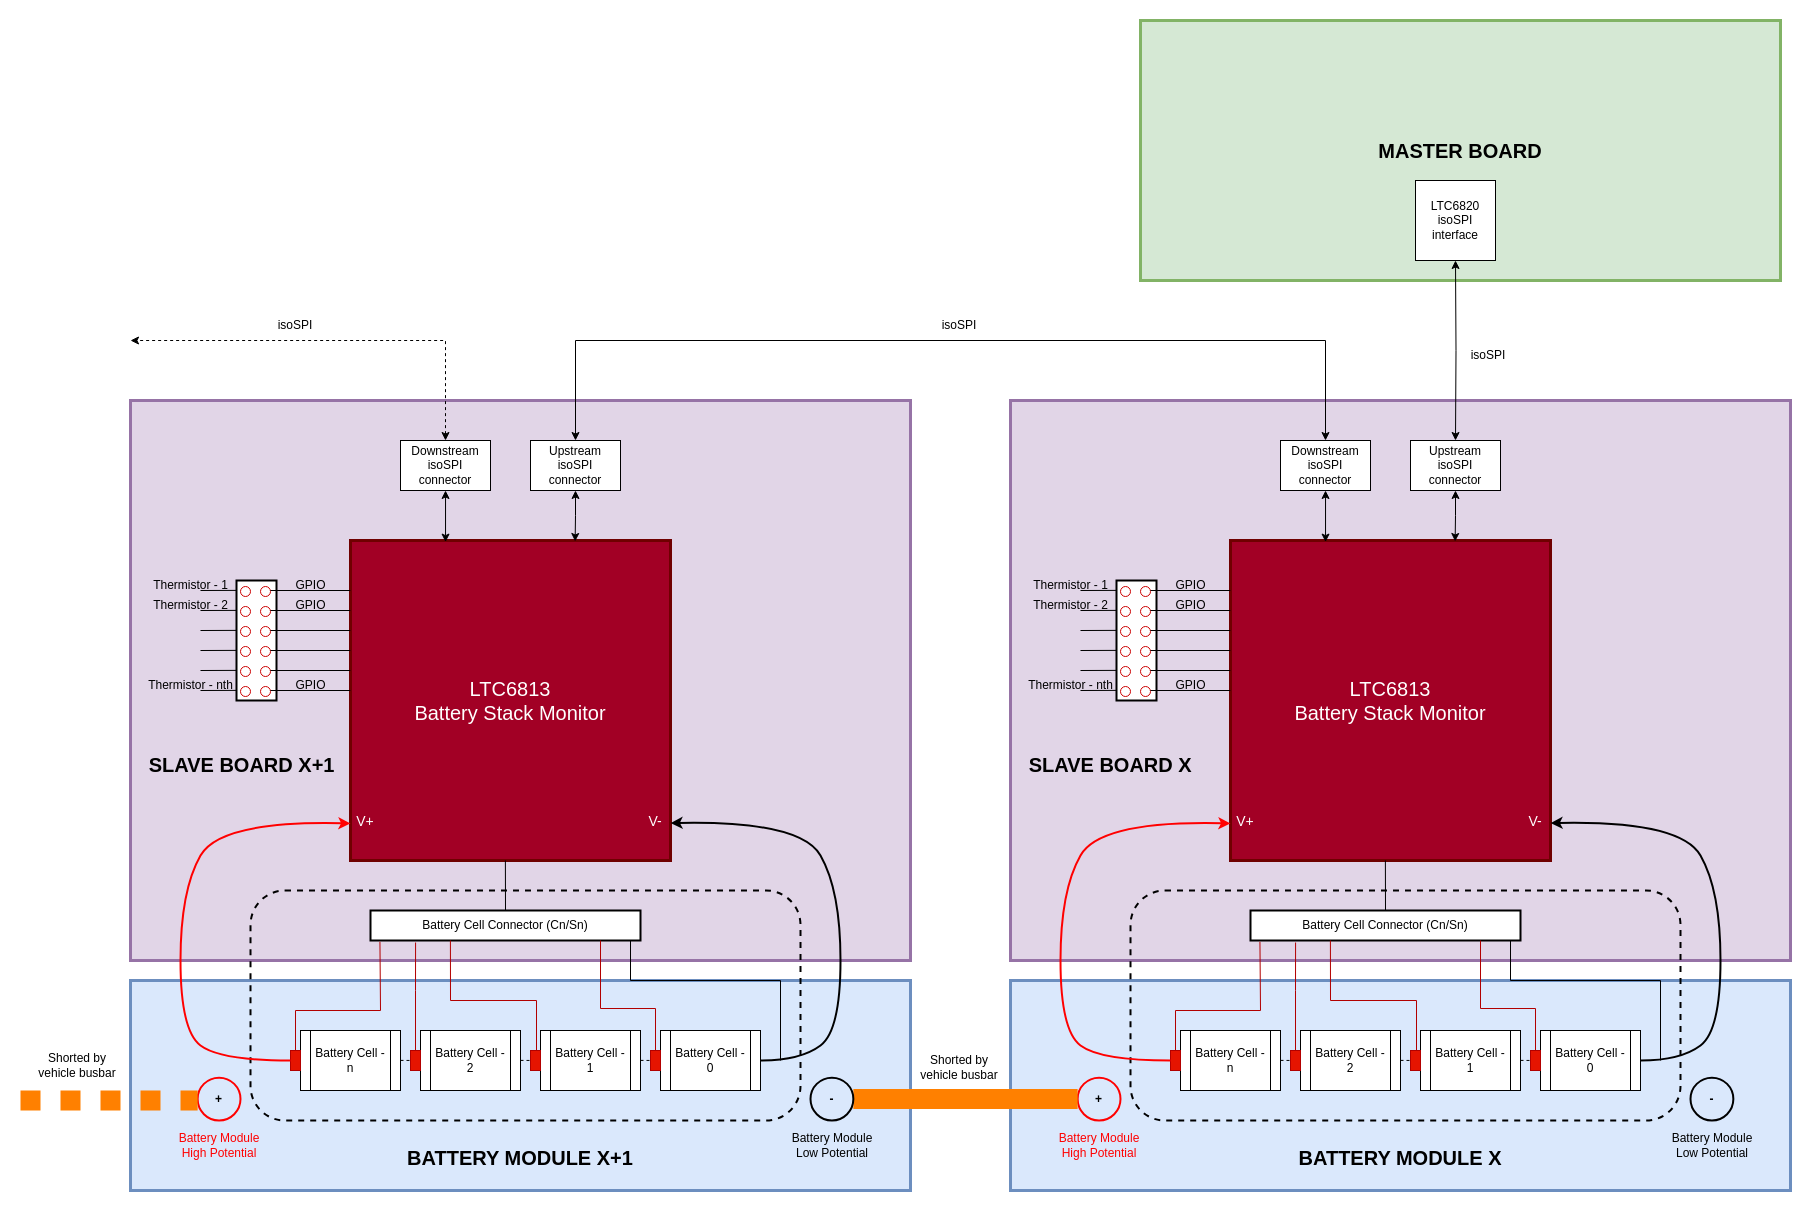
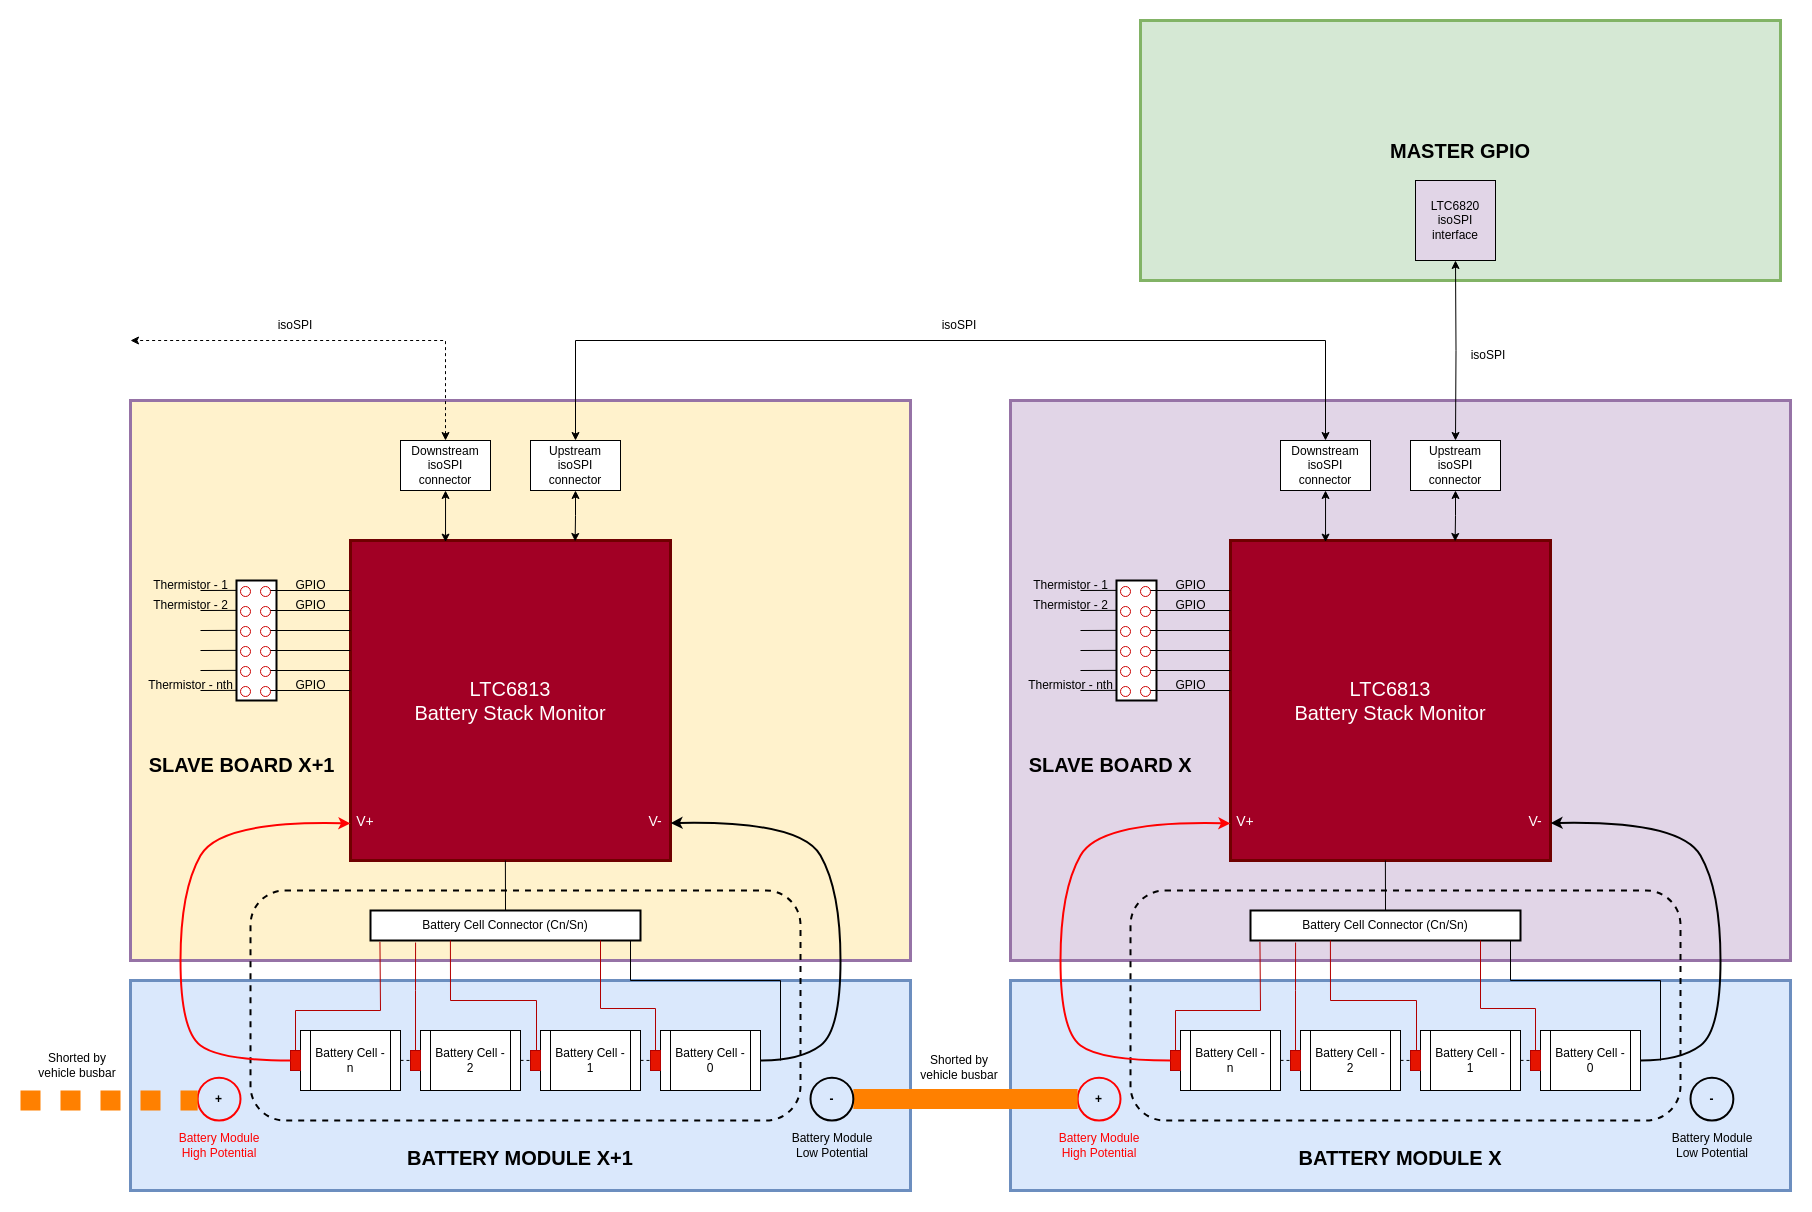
node "MASTER BOARD": label "MASTER BOARD" -> "MASTER GPIO"
node "LTC6820 isoSPI interface": fillcolor #ffffff -> #e1d5e7
node "SLAVE BOARD X+1": fillcolor #e1d5e7 -> #fff2cc
